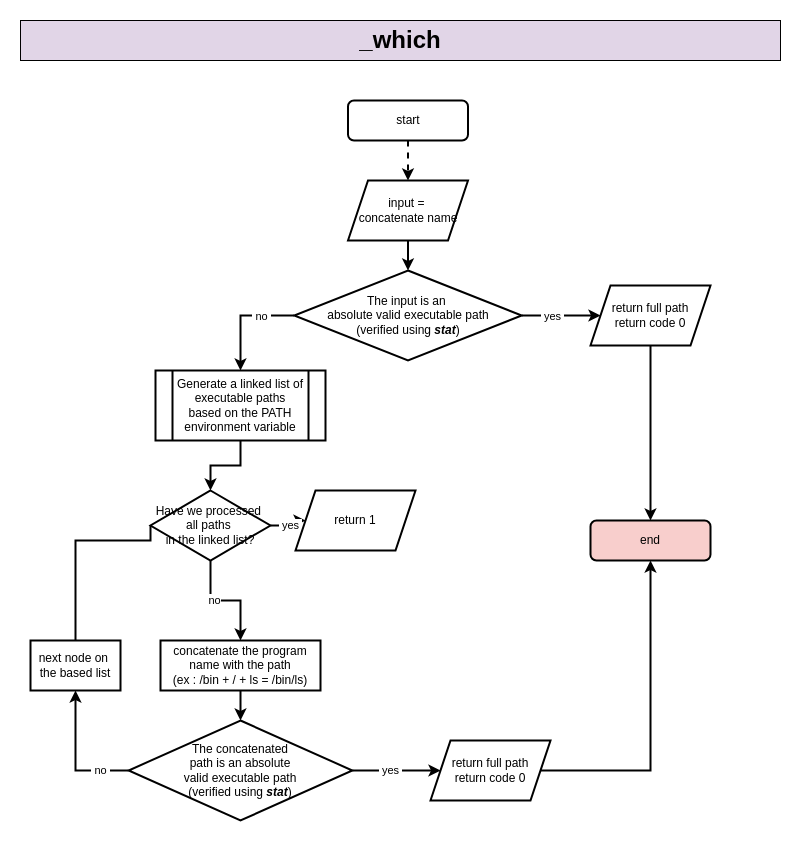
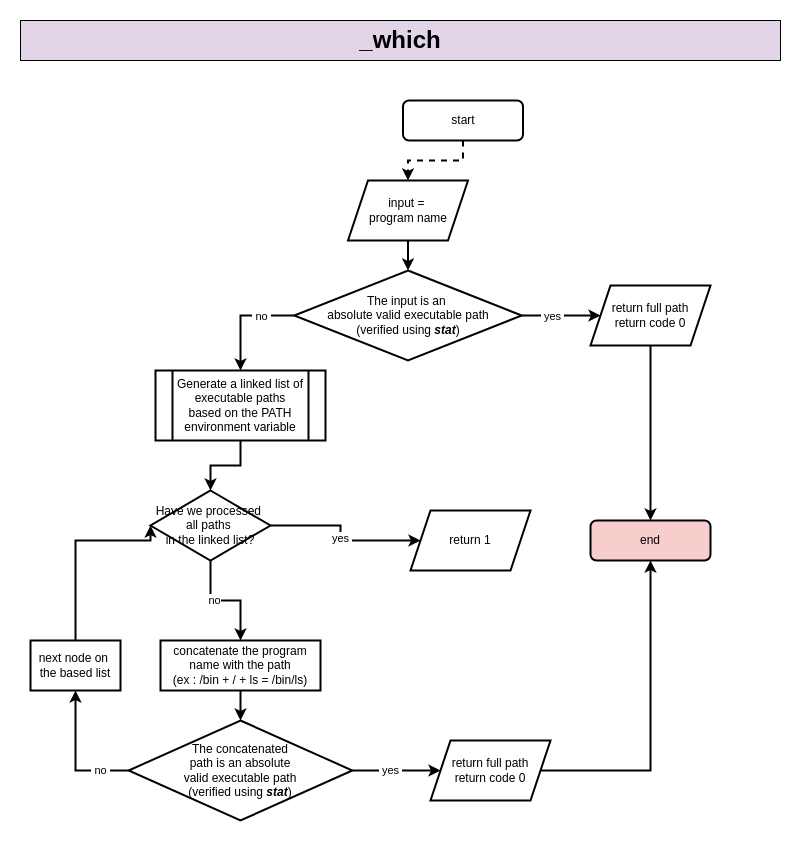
node "start": moved (408, 121) -> (463, 121)
node "input = concatenate name": label "input = concatenate name" -> "input = program name"
node "return 1": moved (356, 521) -> (471, 541)
edge "Have we processed all paths in the linked list?" -- "next node on the based list": arrowhead none -> classic
